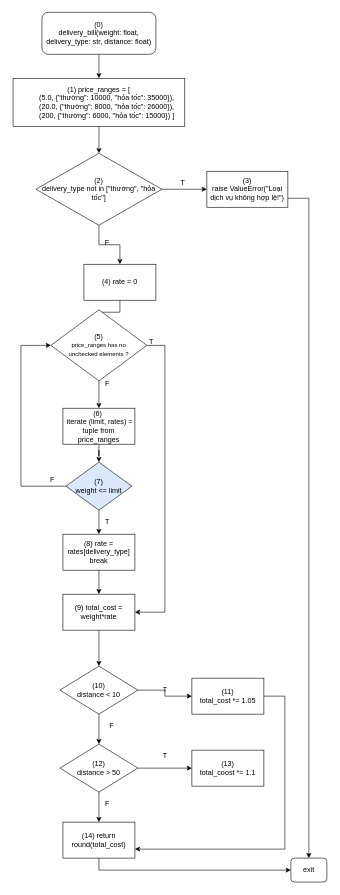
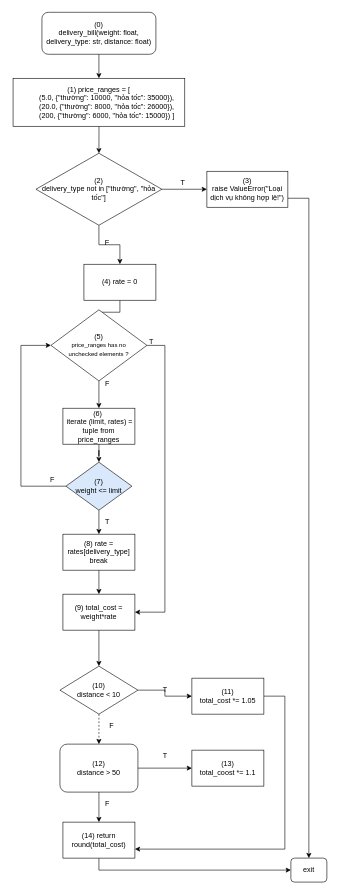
edge "(10) distance < 10" -> "(12) distance > 50": style solid -> dashed
node "(12) distance > 50": shape diamond -> rounded rectangle
